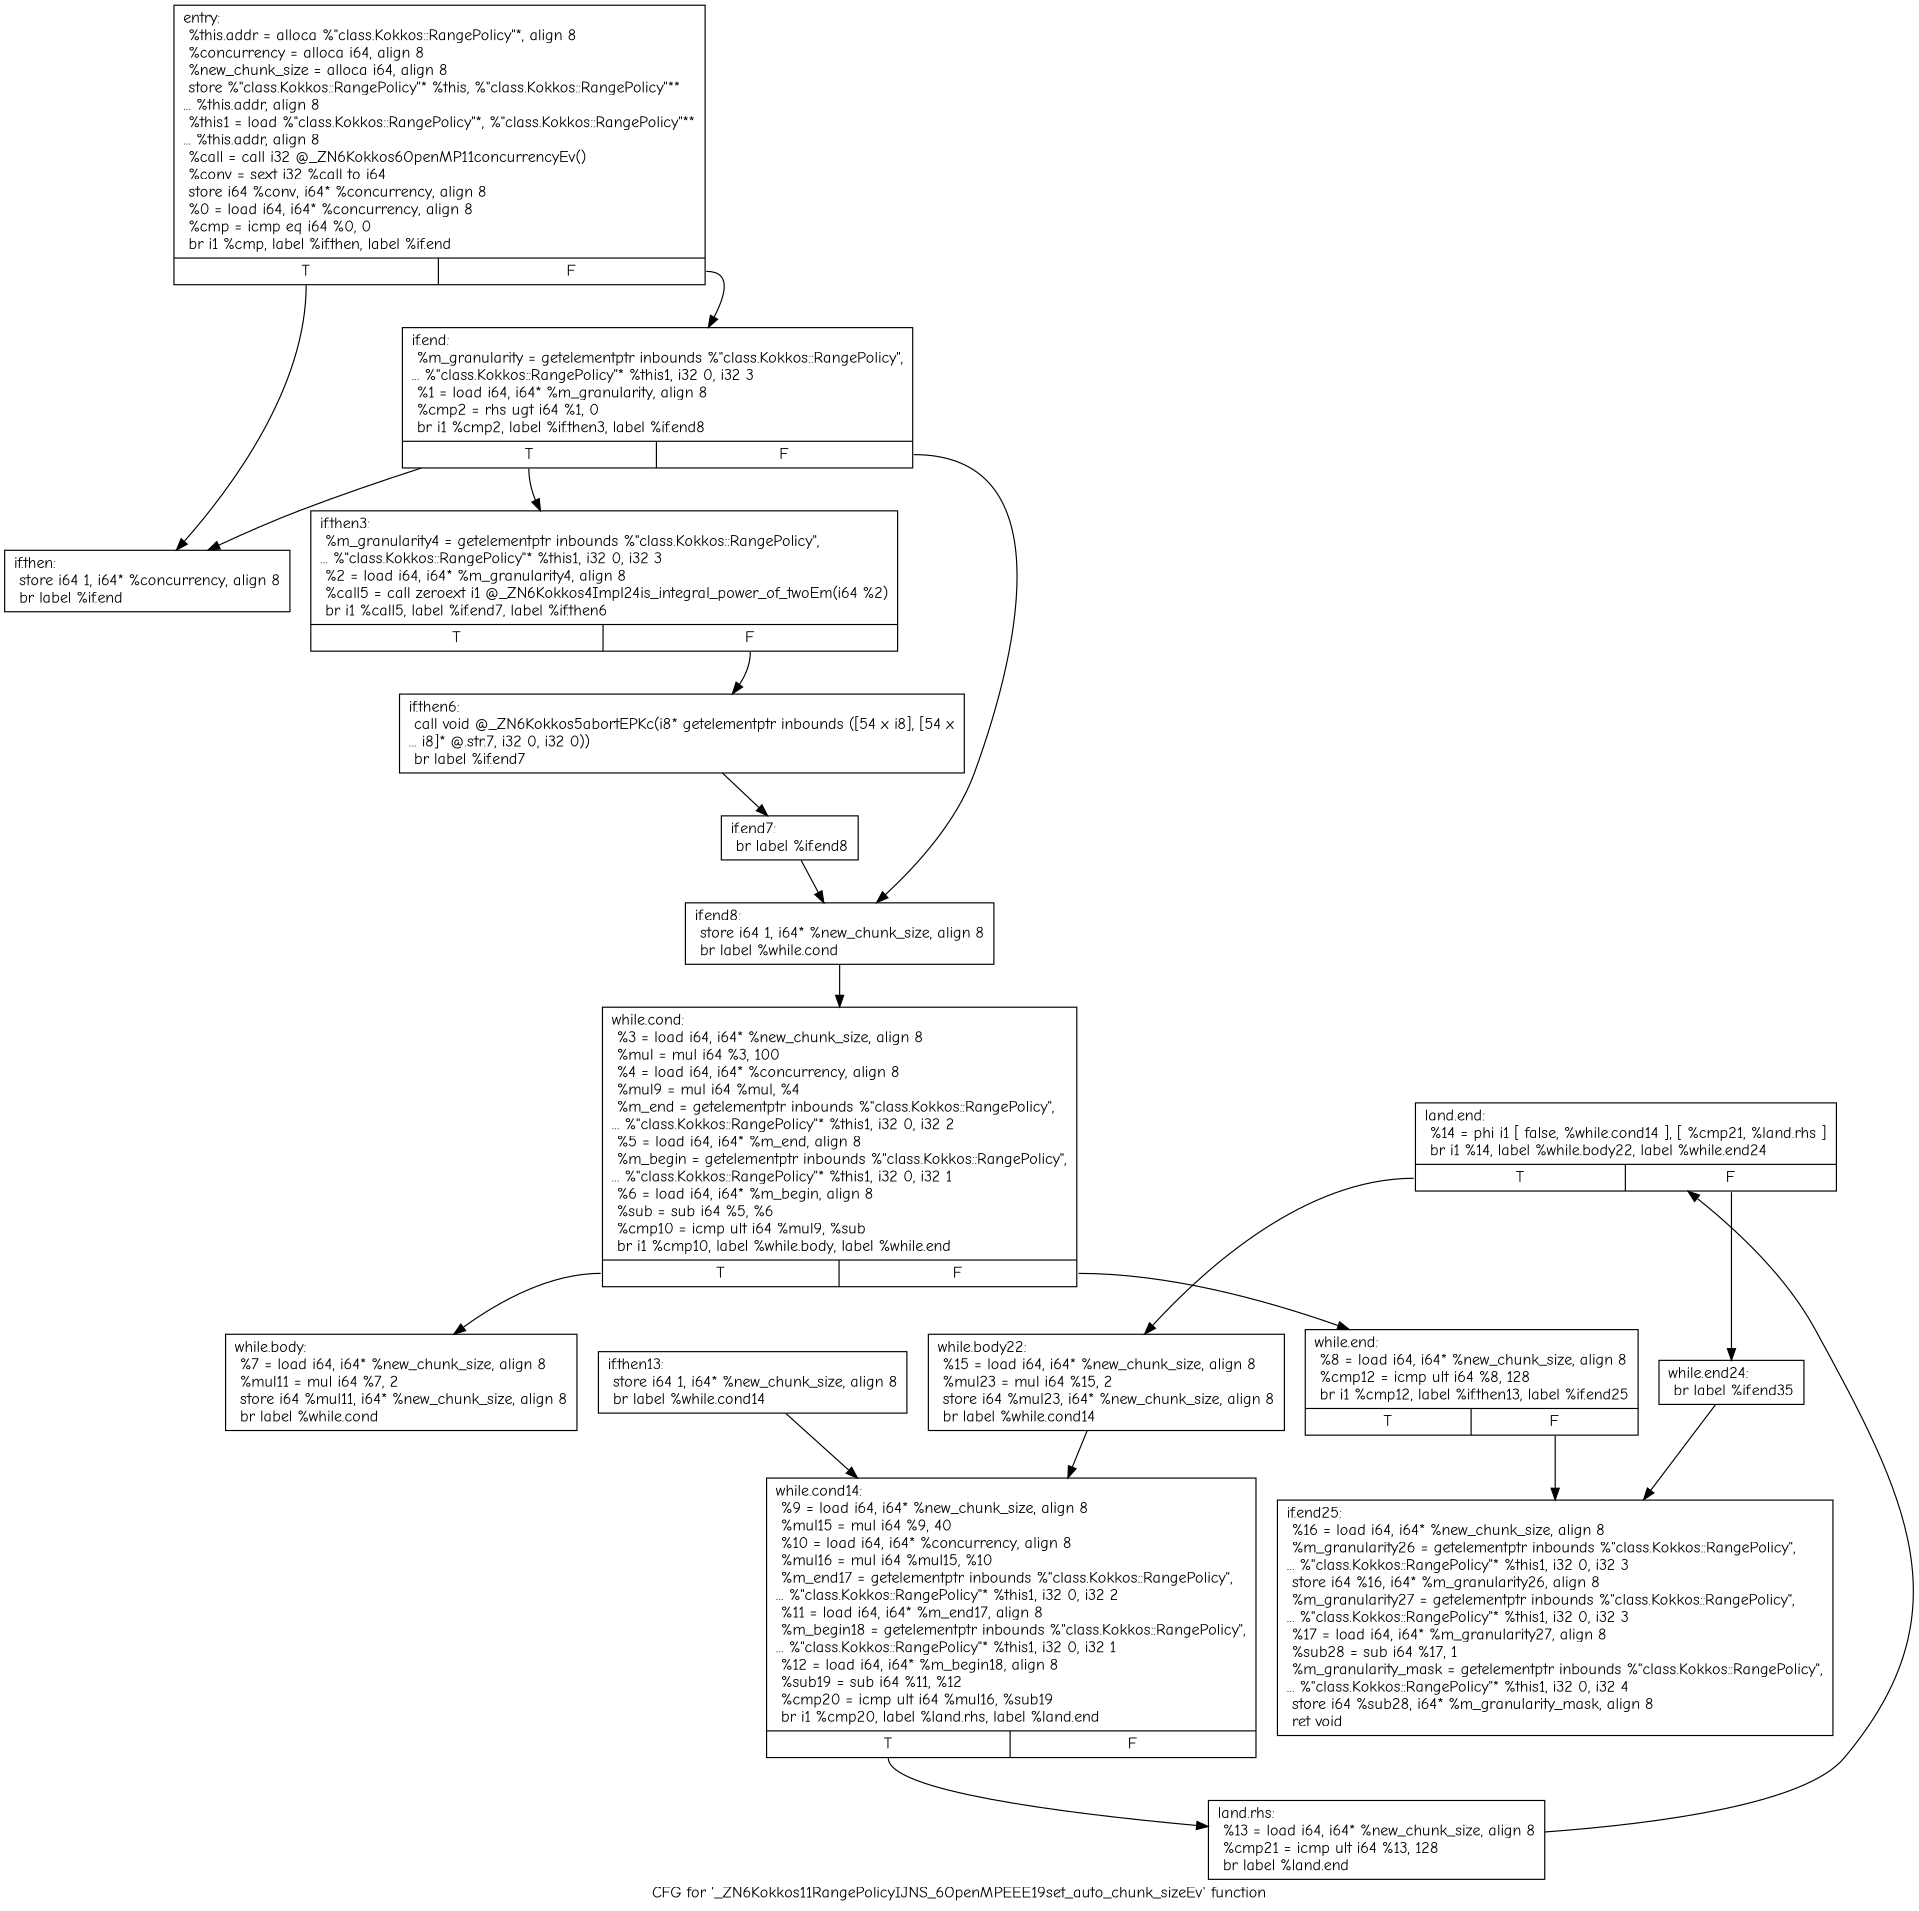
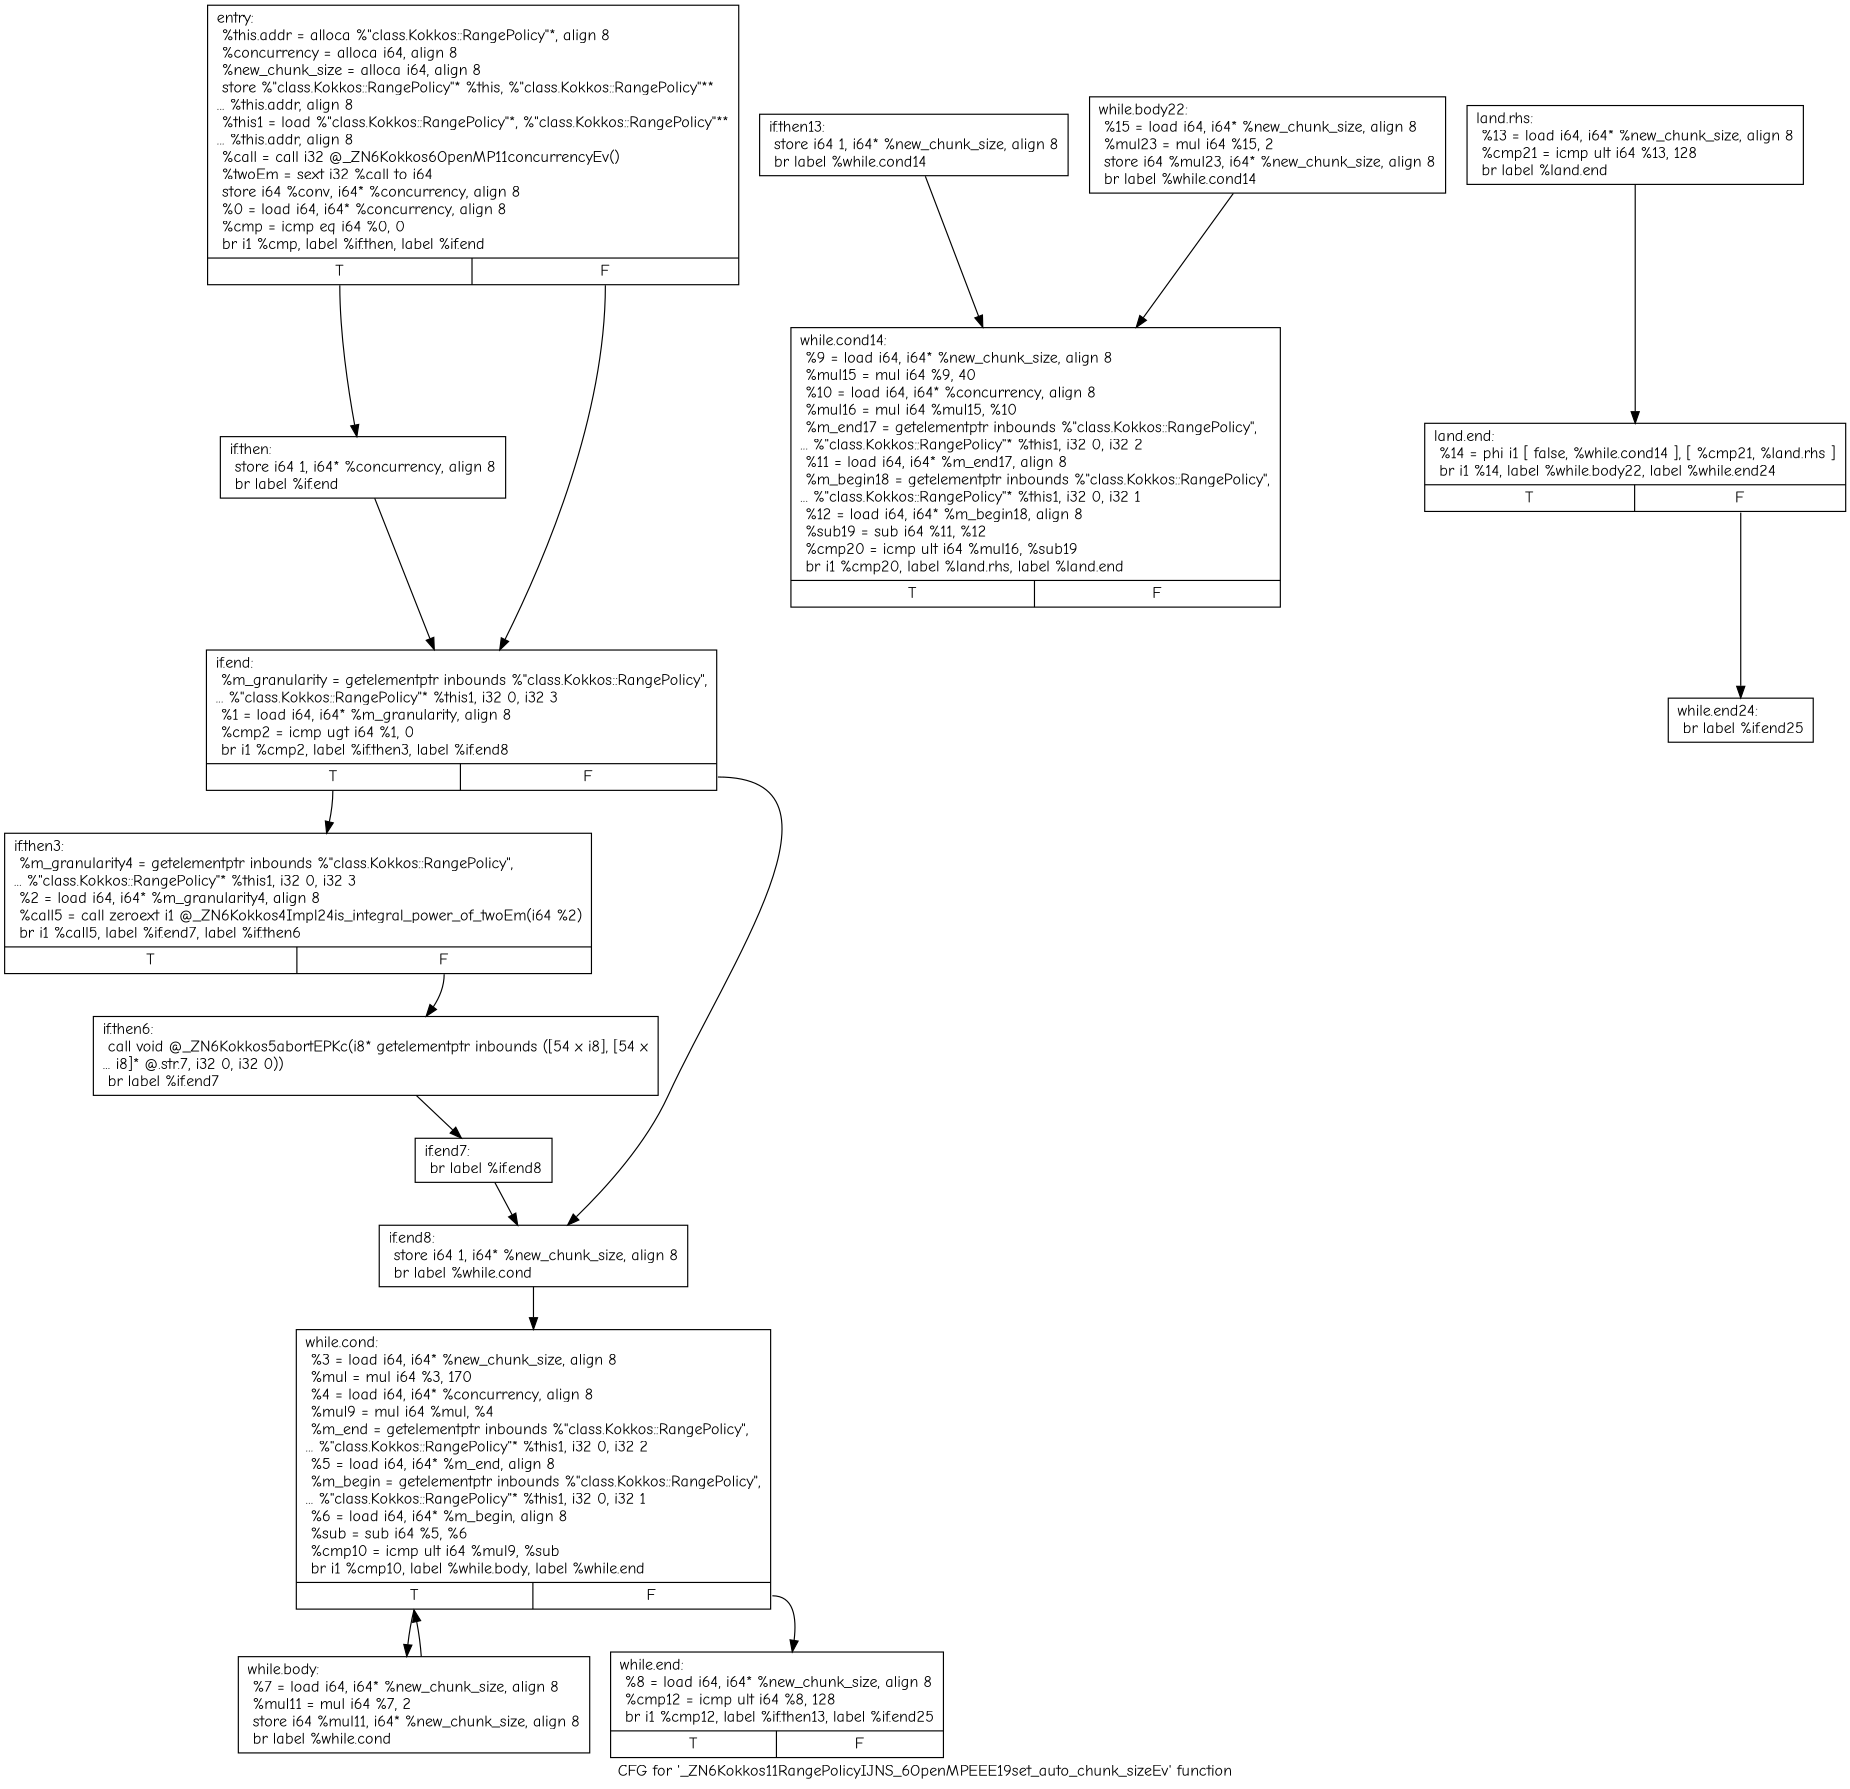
node "entry:": text "%conv = sext i32 %call to i64" -> "%twoEm = sext i32 %call to i64"
node "if.end:": text "%cmp2 = rhs ugt i64 %1, 0" -> "%cmp2 = icmp ugt i64 %1, 0"
edge "if.end:" -> "if.then:": reversed
node "while.cond:": text "%mul = mul i64 %3, 100" -> "%mul = mul i64 %3, 170"
edge "land.end:" -> "while.body22:": removed
node "while.end24:": text "br label %if.end35" -> "br label %if.end25"
node "if.end25:": removed
edge "while.body:" -> "while.cond:": added
edge "while.cond14:" -> "land.rhs:": removed
